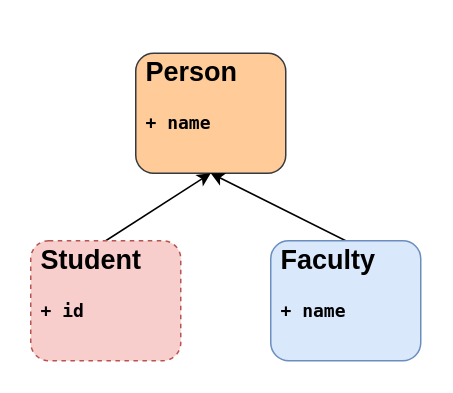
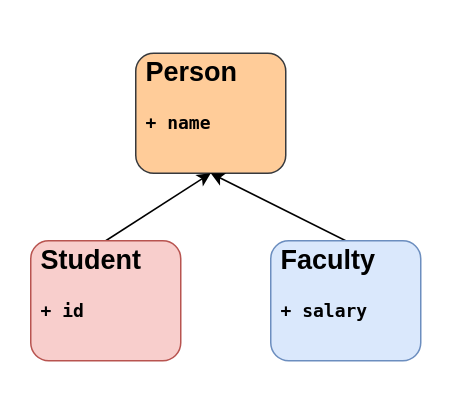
node "Student+ id": style dashed -> solid
node "Faculty+ name": label "Faculty+ name" -> "Faculty+ salary"
